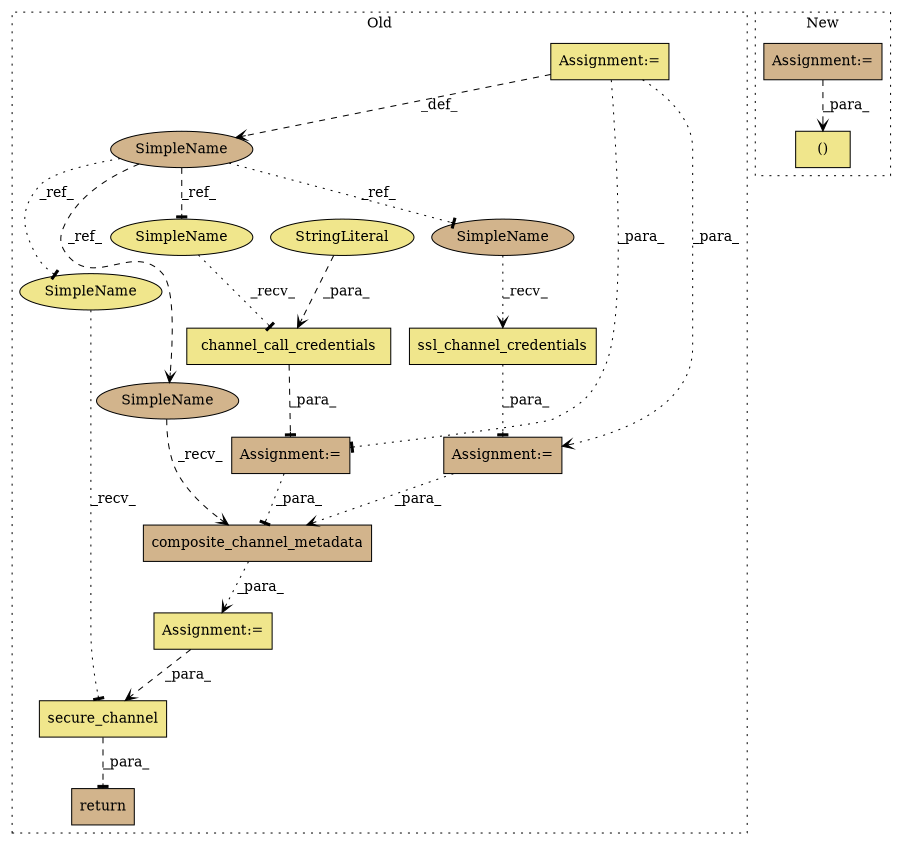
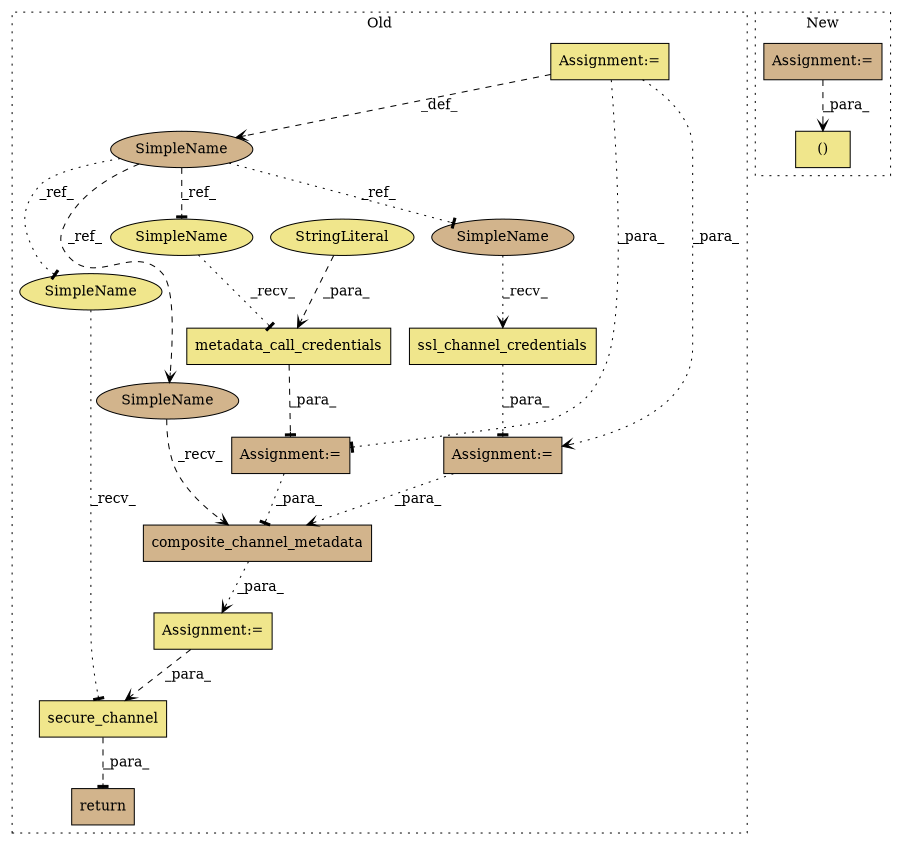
node "channel_call_credentials": label "channel_call_credentials" -> "metadata_call_credentials"
